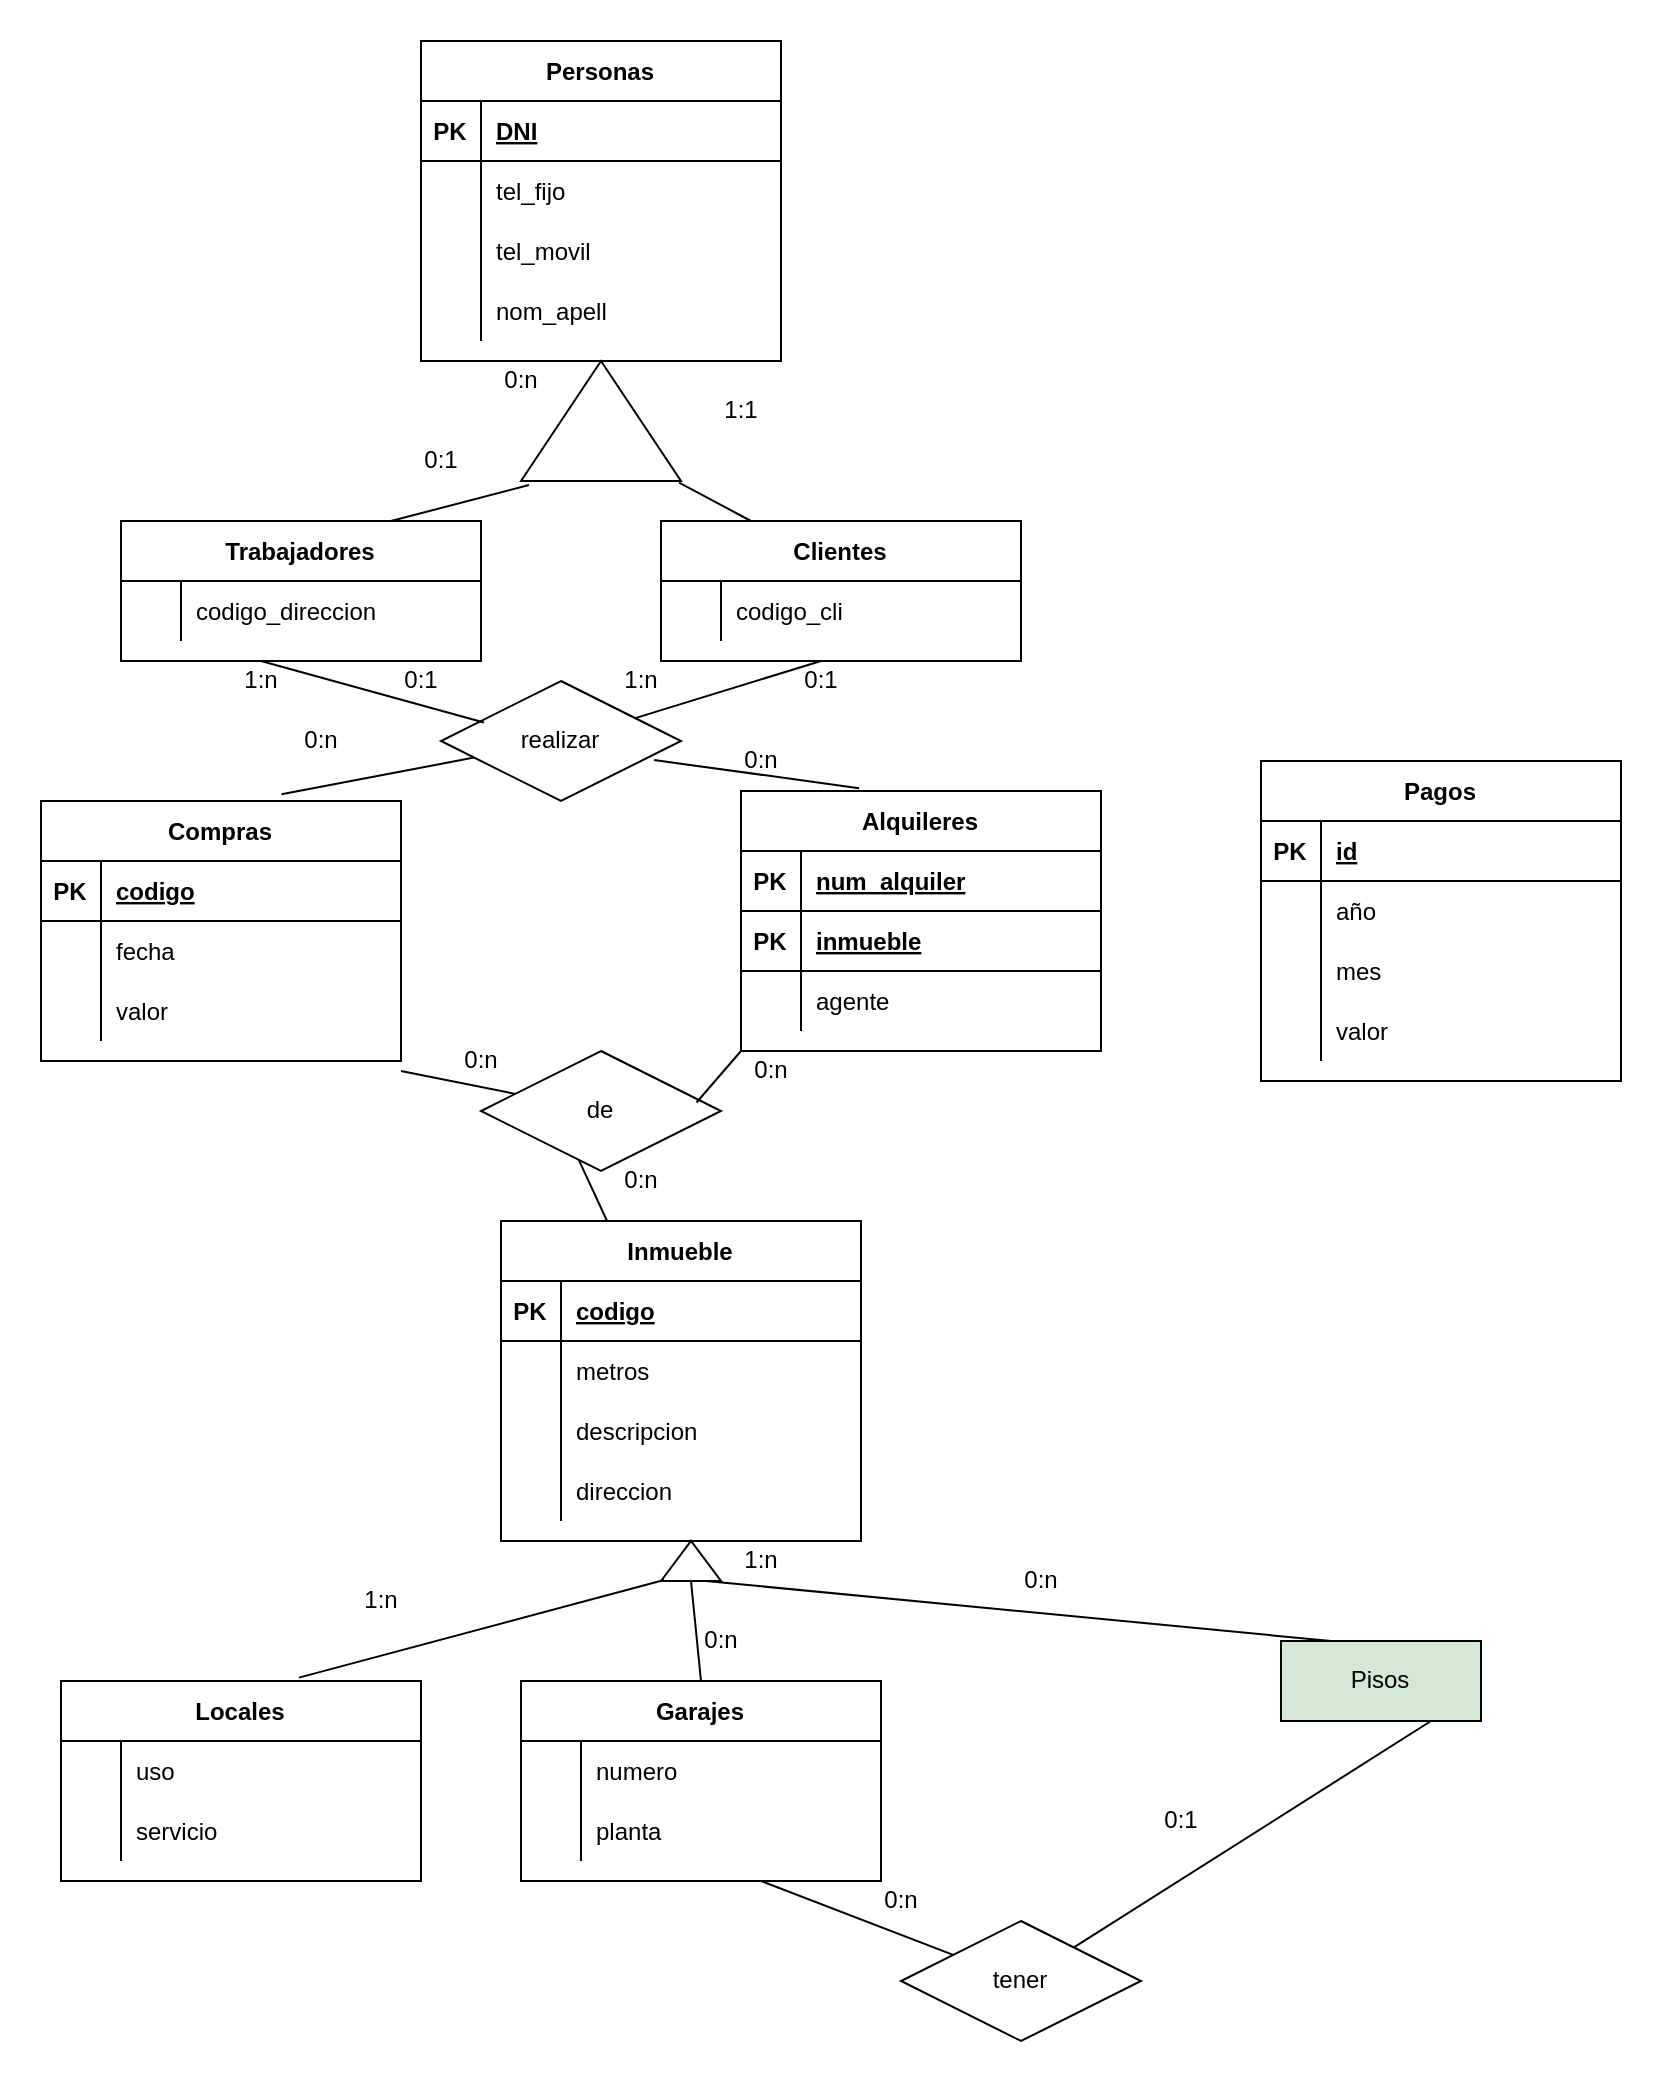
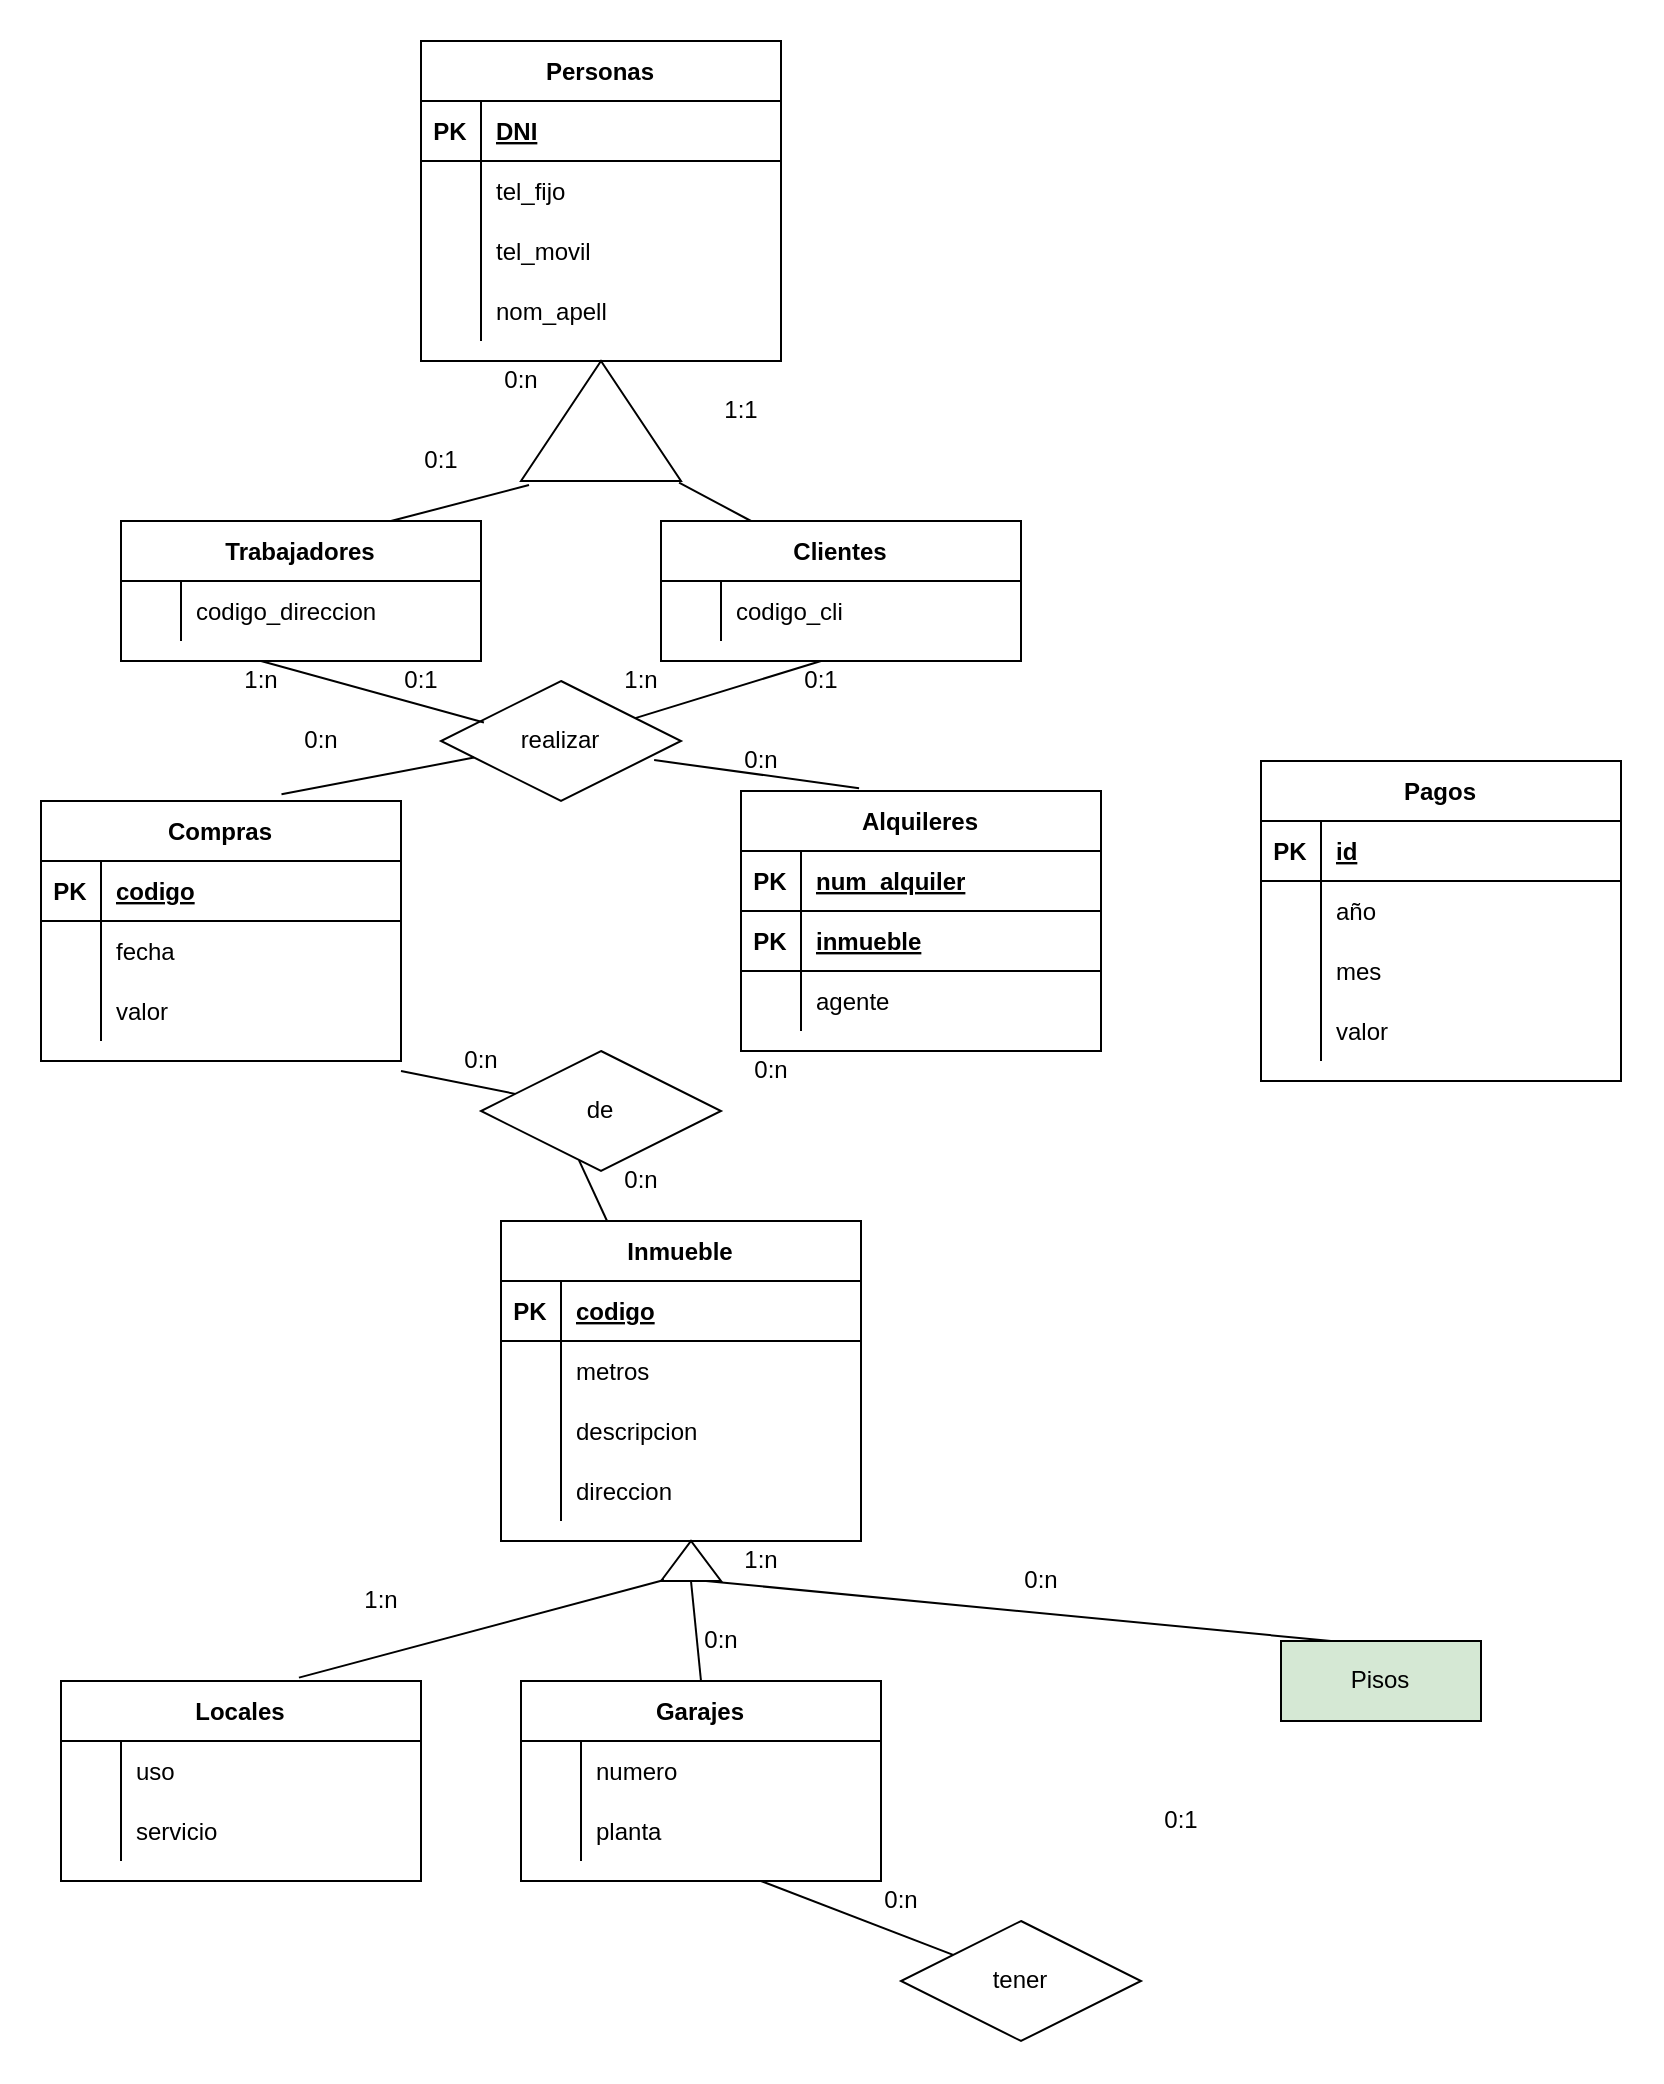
edge "Alquileres" -- "de": removed
edge "Pisos" -- "tener": removed
